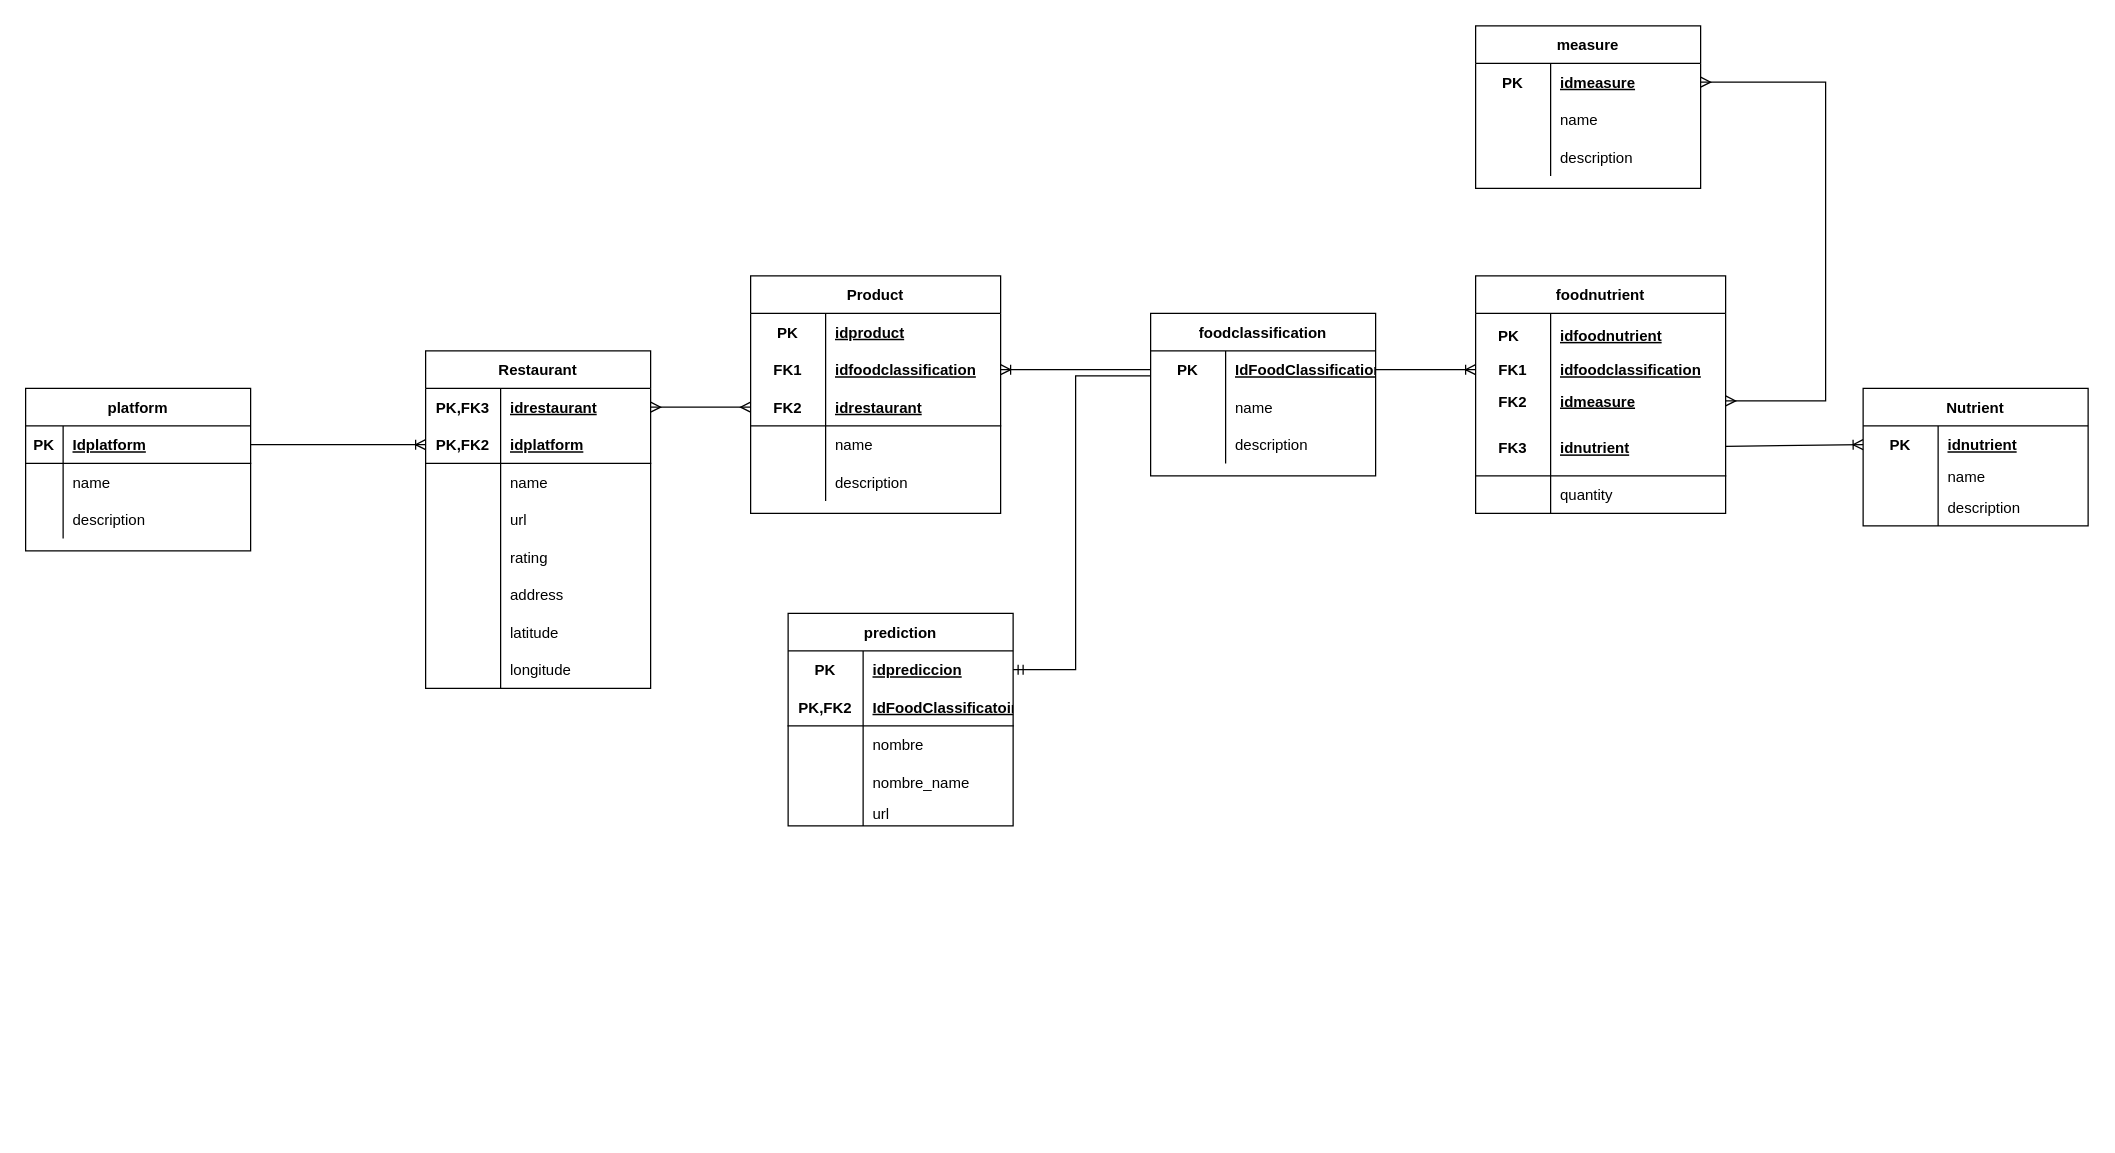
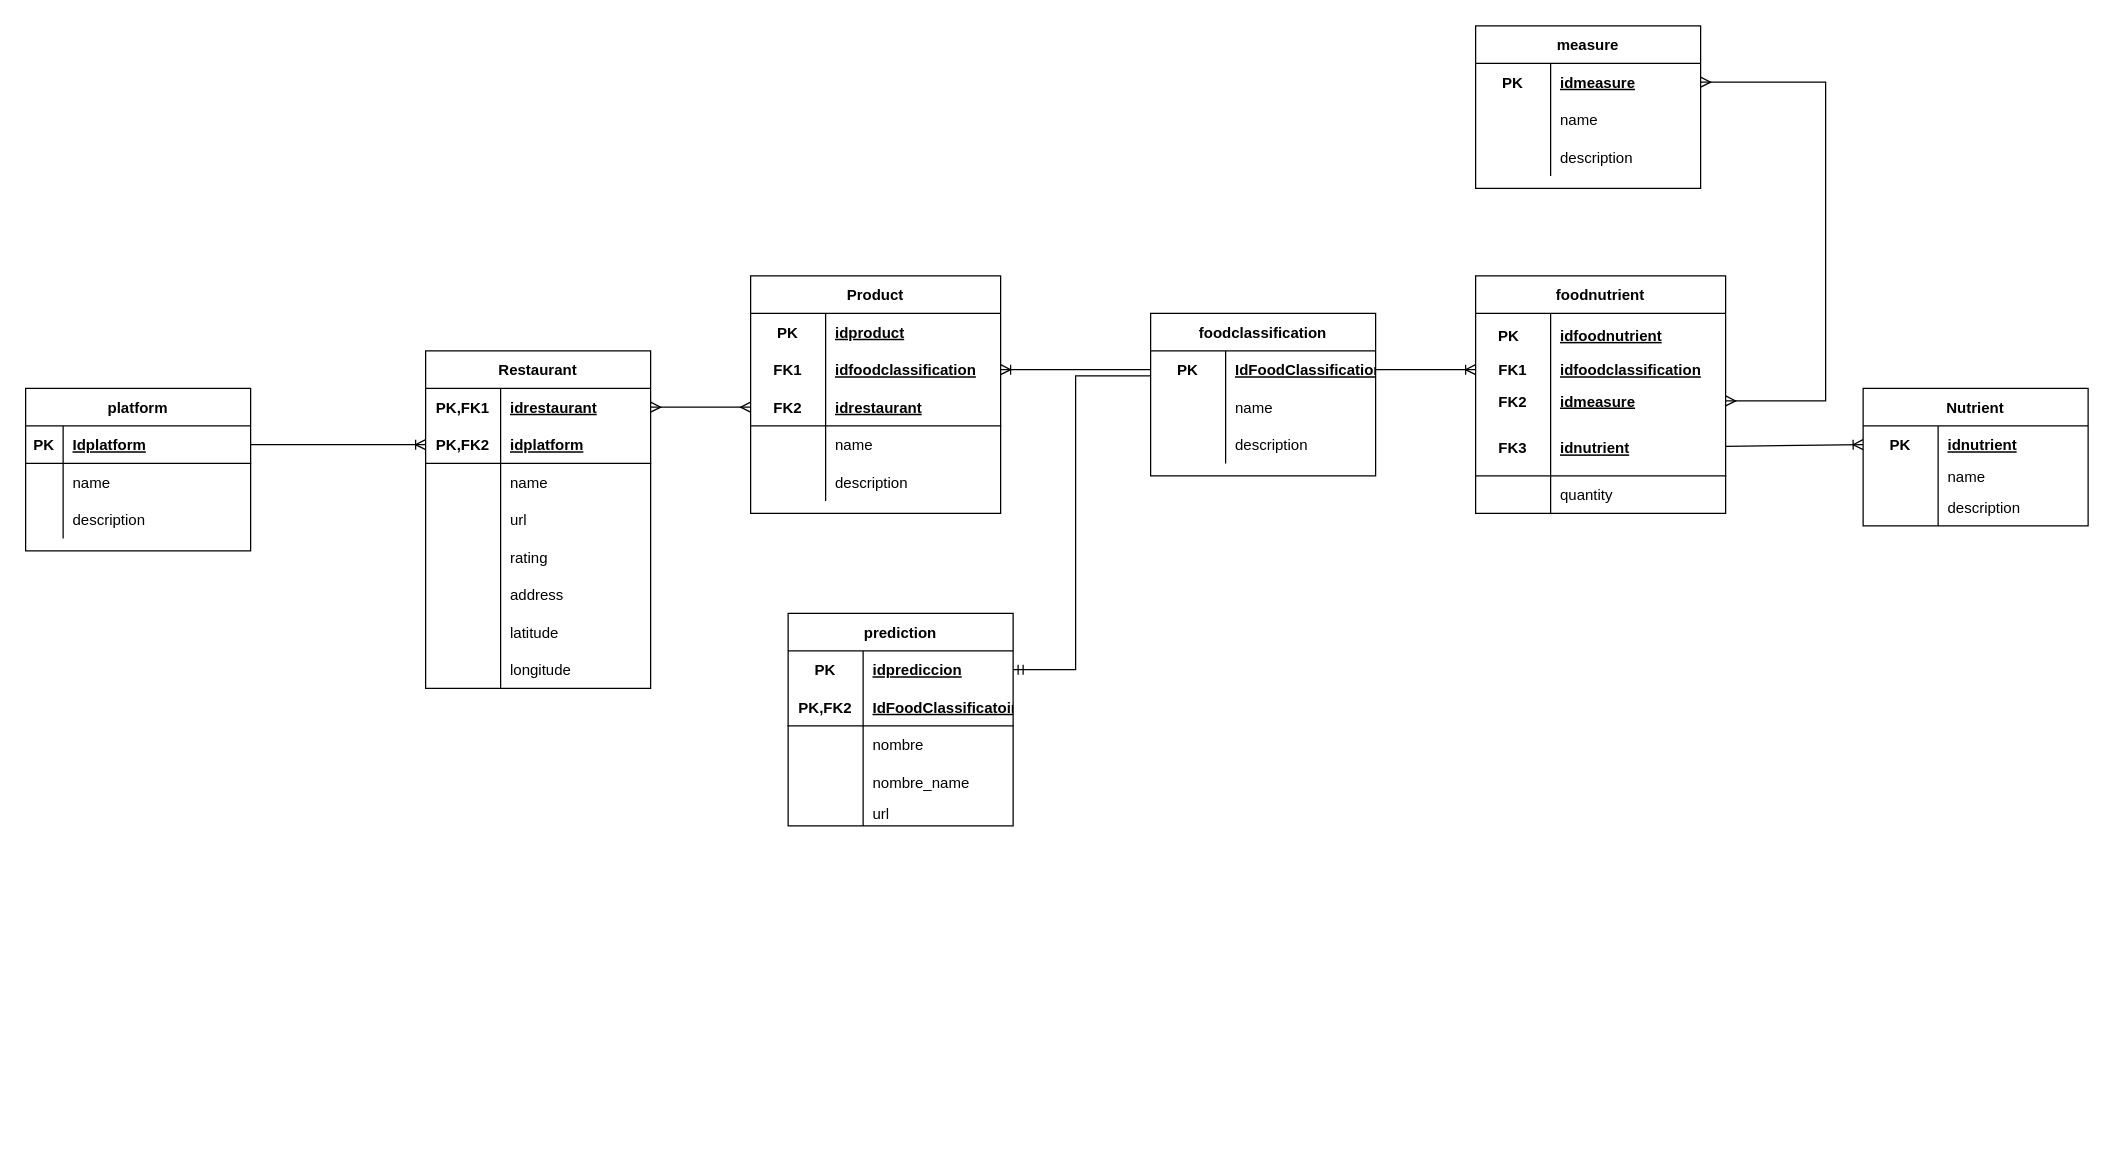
node "PK,FK3": label "PK,FK3" -> "PK,FK1"
